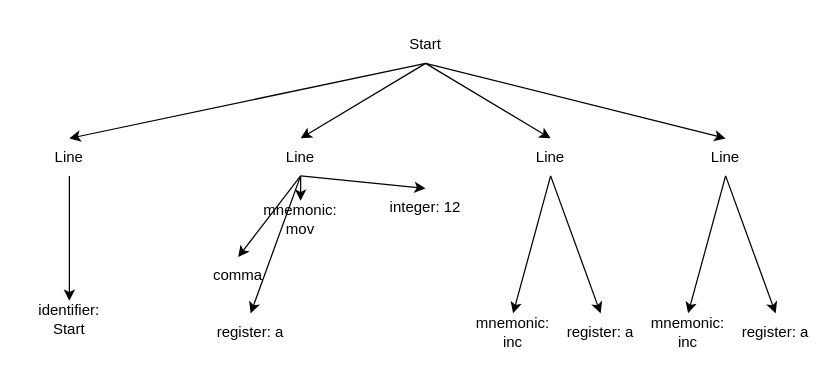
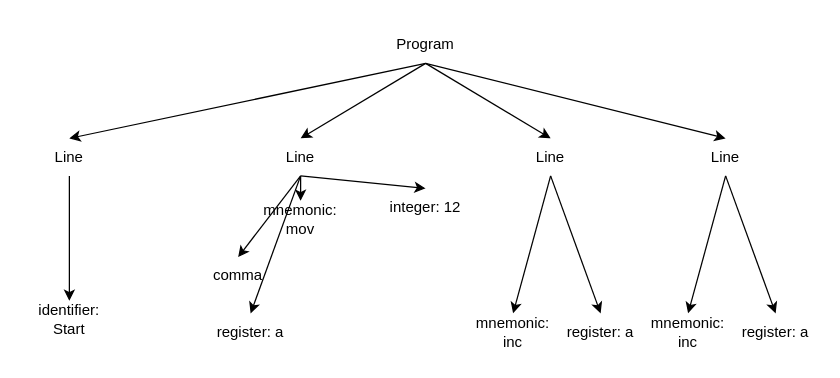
node "Start": label "Start" -> "Program"
